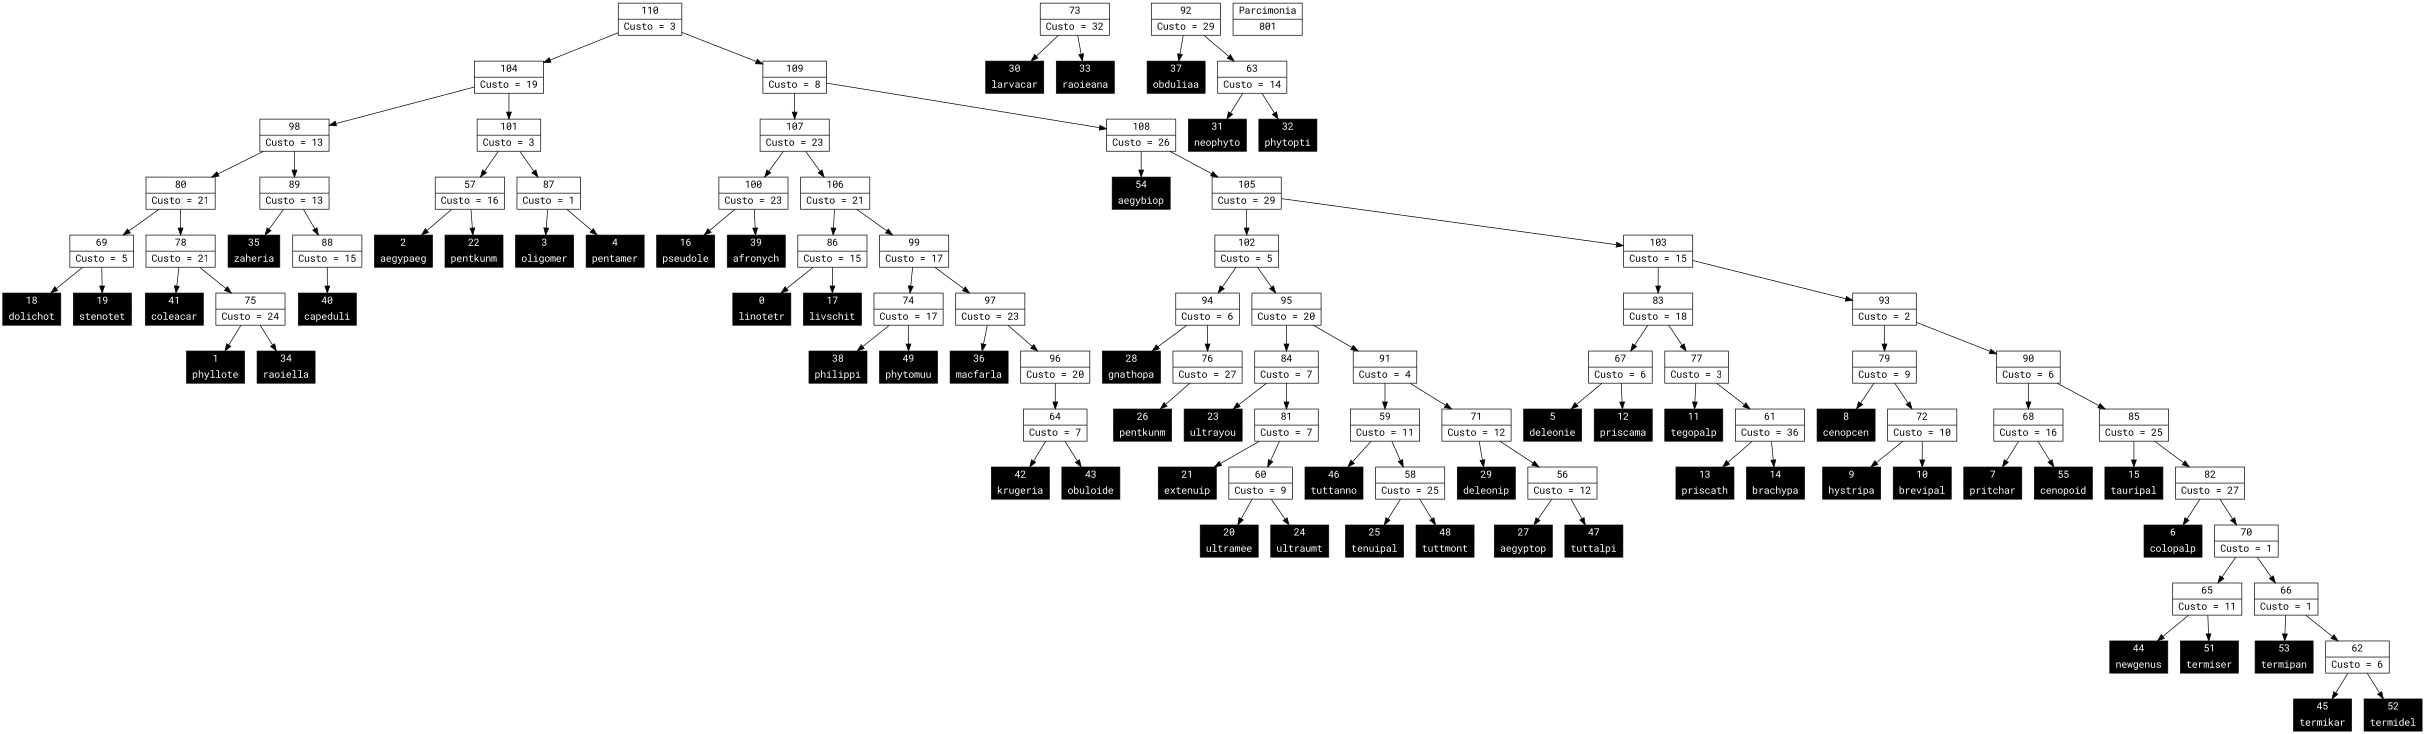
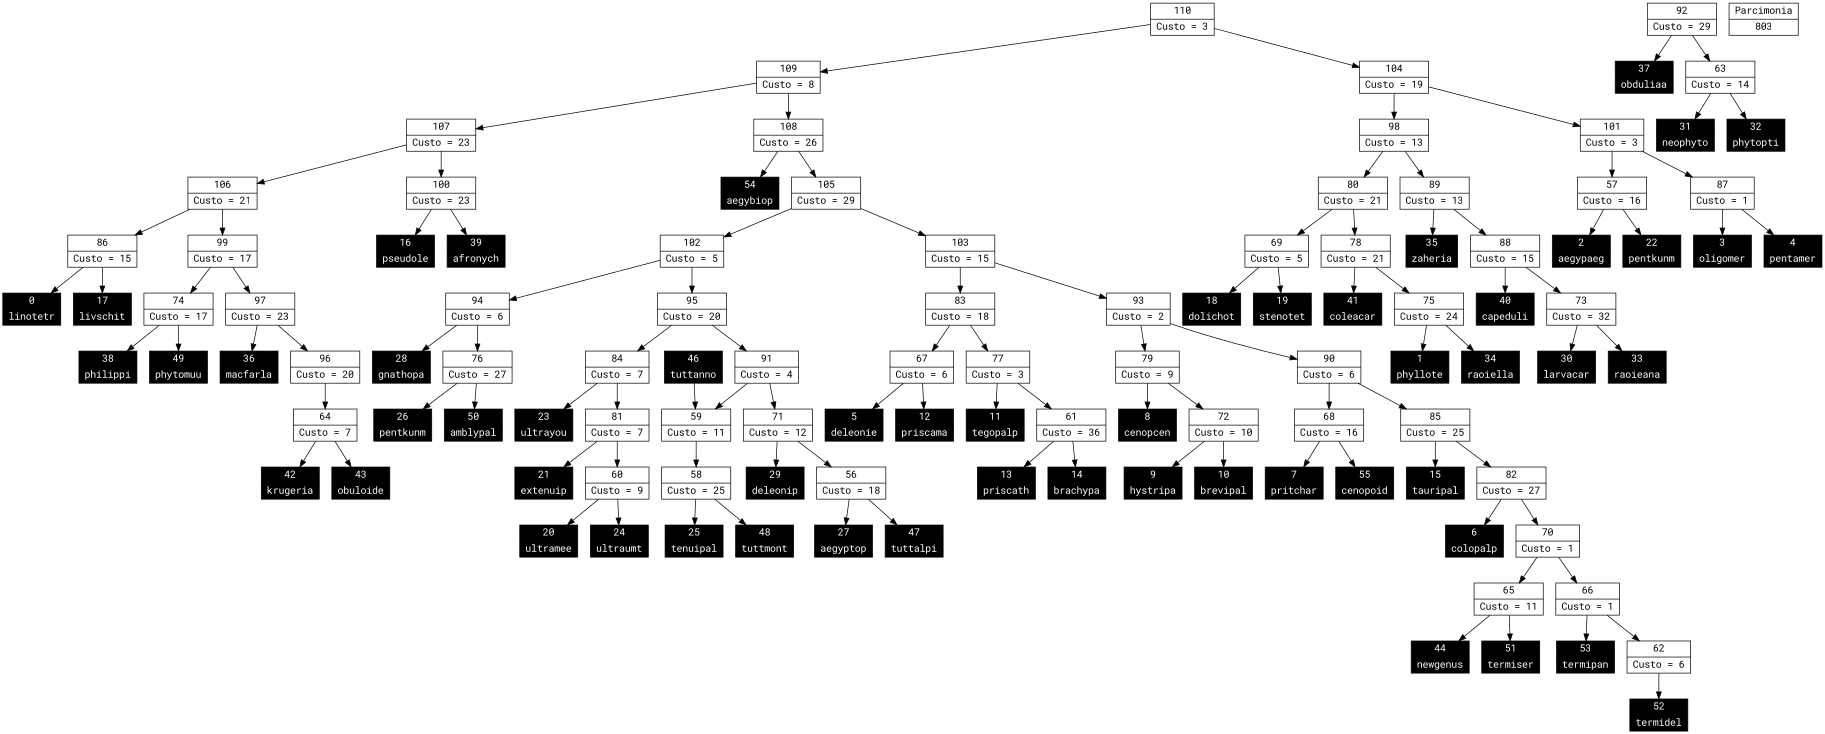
node "Parcimonia": text "801" -> "803"
edge "88" -> "73": added
node "50": added
edge "59" -> "46": reversed
node "56": text "Custo = 12" -> "Custo = 18"
node "45": removed
